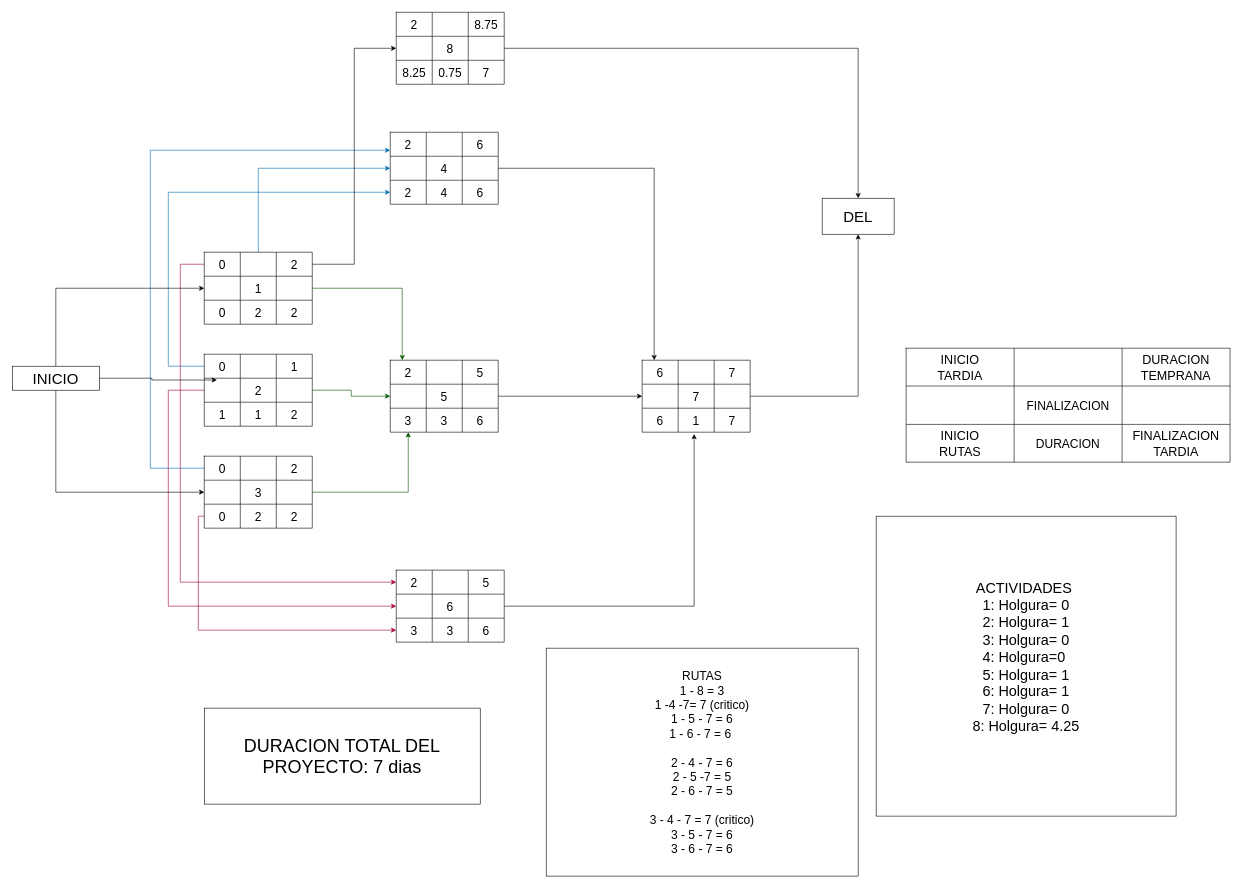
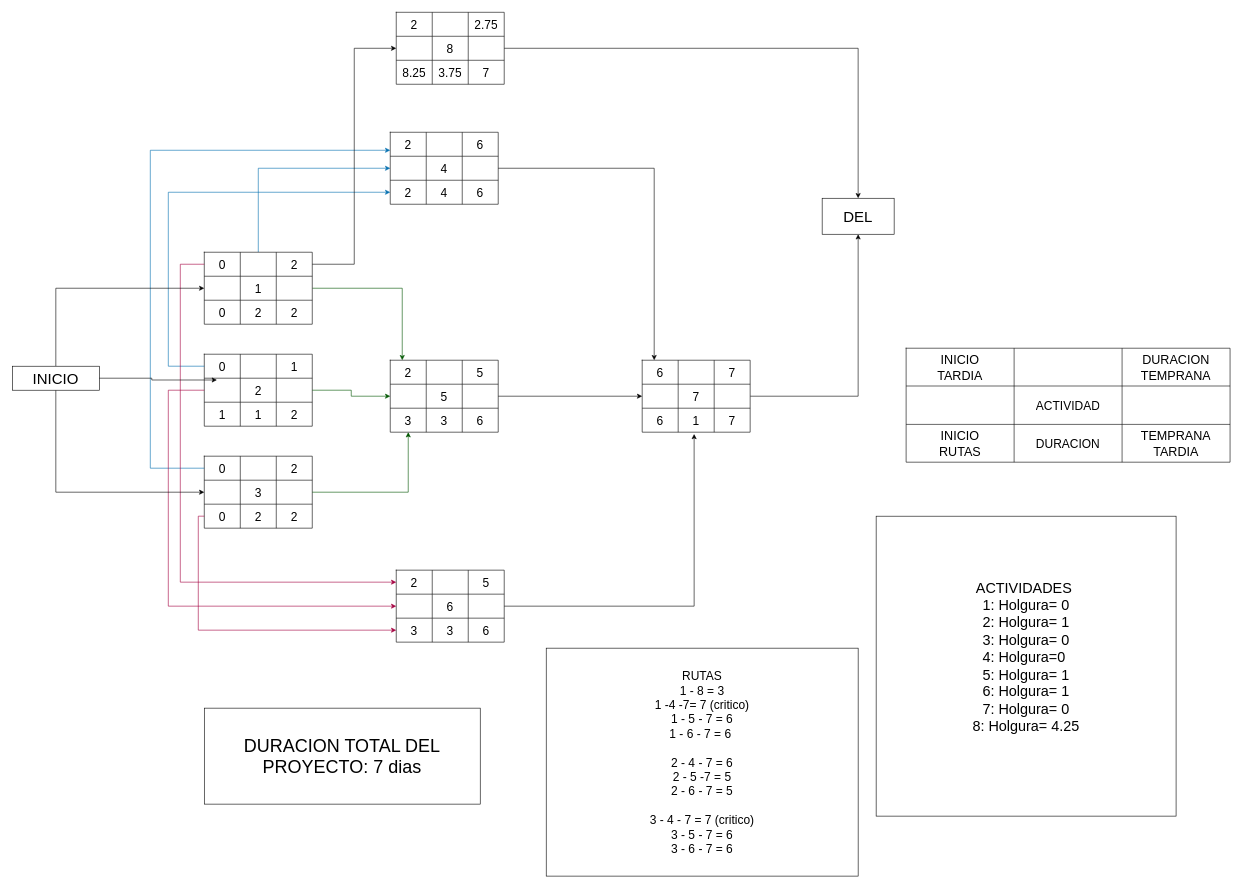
node "8.75": label "8.75" -> "2.75"
node "0.75": label "0.75" -> "3.75"
node "FINALIZACION": label "FINALIZACION" -> "ACTIVIDAD"
node "FINALIZACION TARDIA": label "FINALIZACION TARDIA" -> "TEMPRANA TARDIA"
